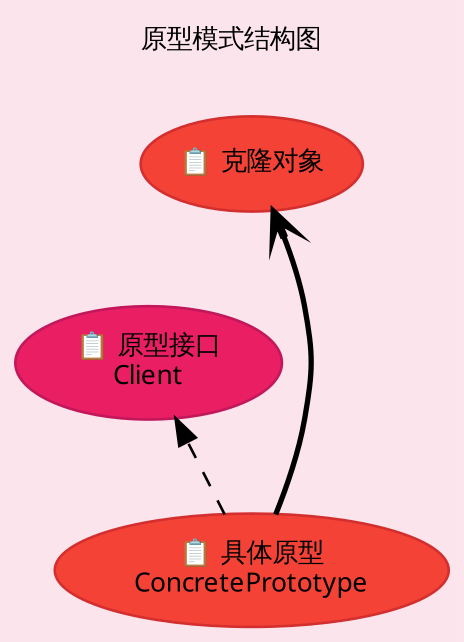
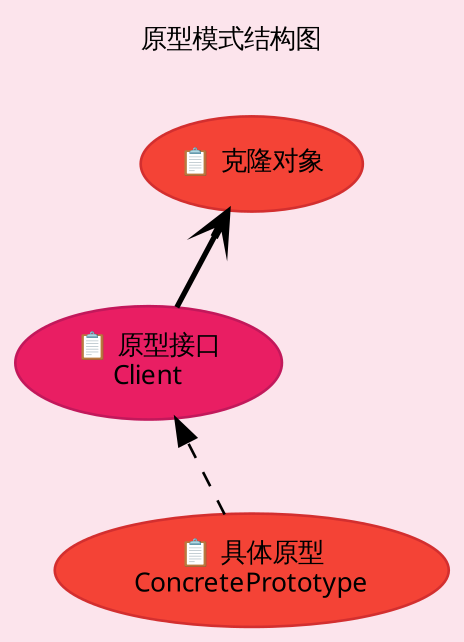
edge "📋 具体原型 ConcretePrototype" -> "📋 克隆对象": now "📋 原型接口 Client" -> "📋 克隆对象"
